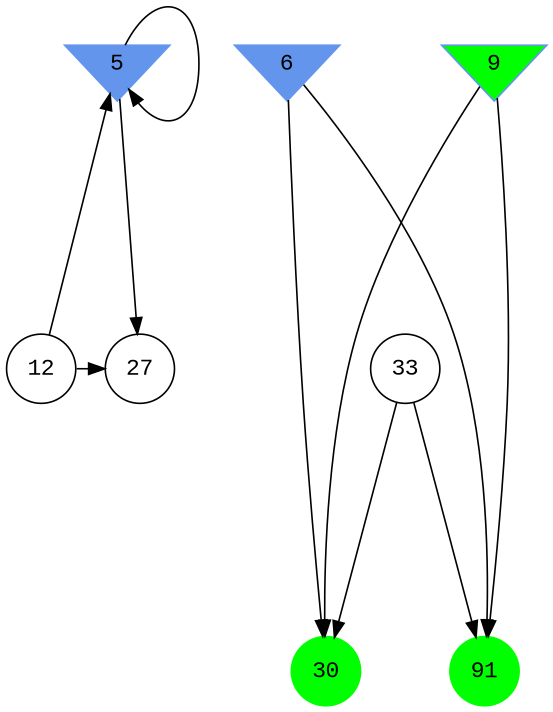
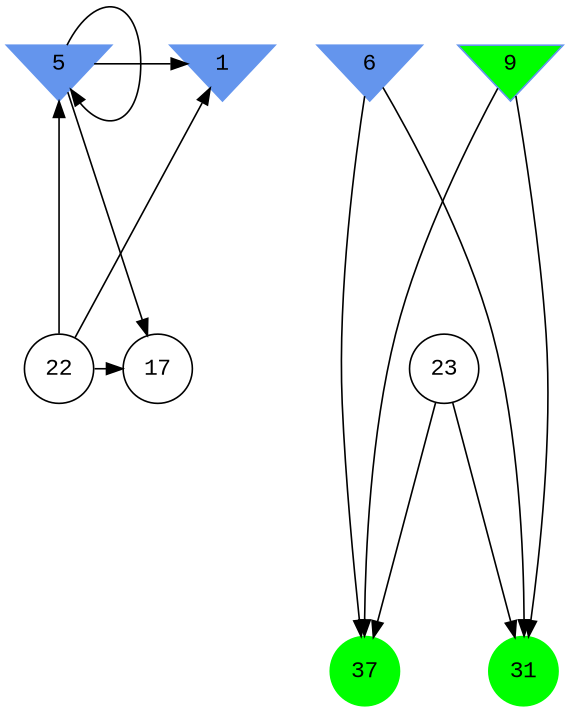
node "1": added
node "12": label "12" -> "22"
node "27": label "27" -> "17"
node "33": label "33" -> "23"
node "30": label "30" -> "37"
node "91": label "91" -> "31"
